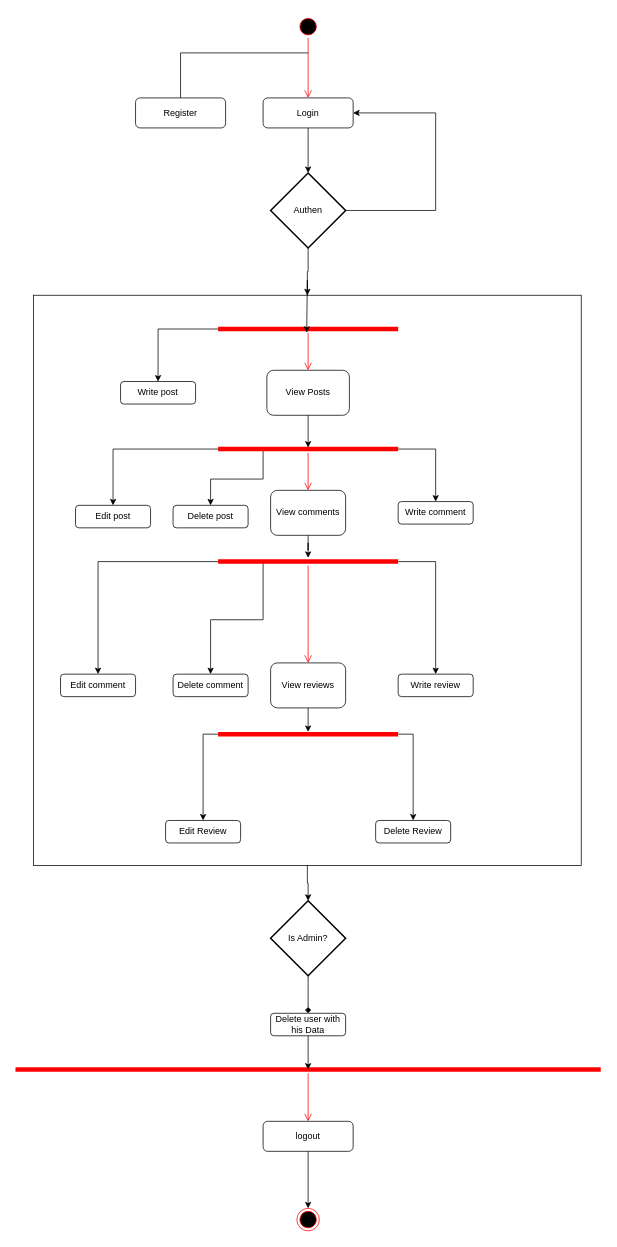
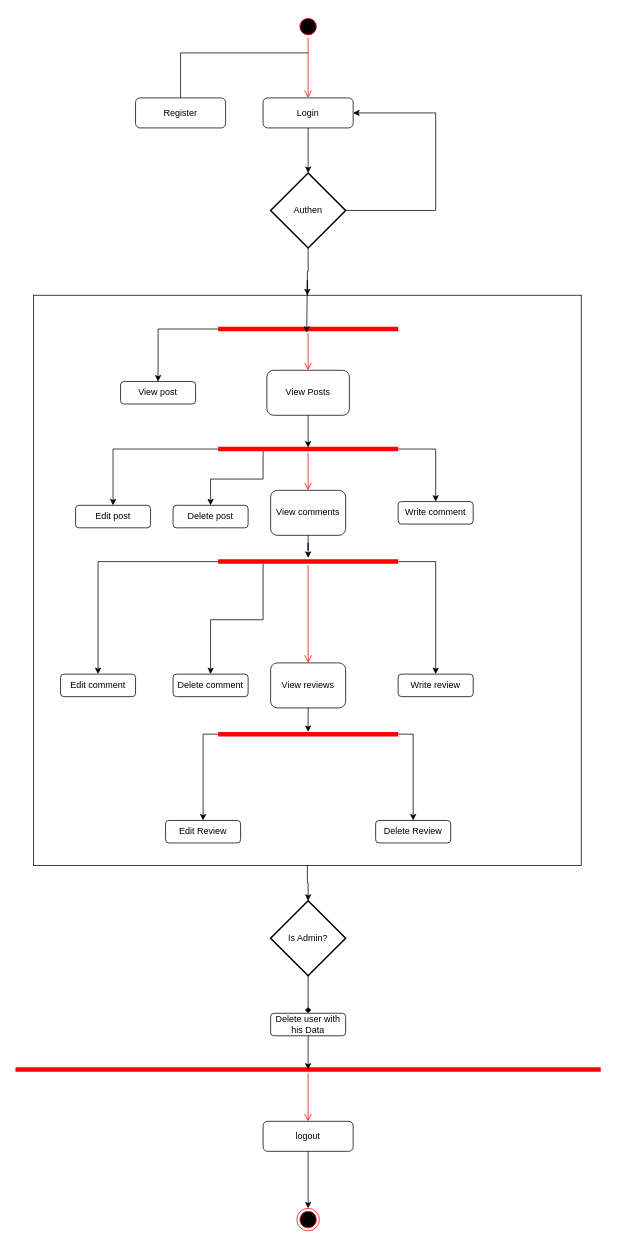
node "Write post": label "Write post" -> "View post"
